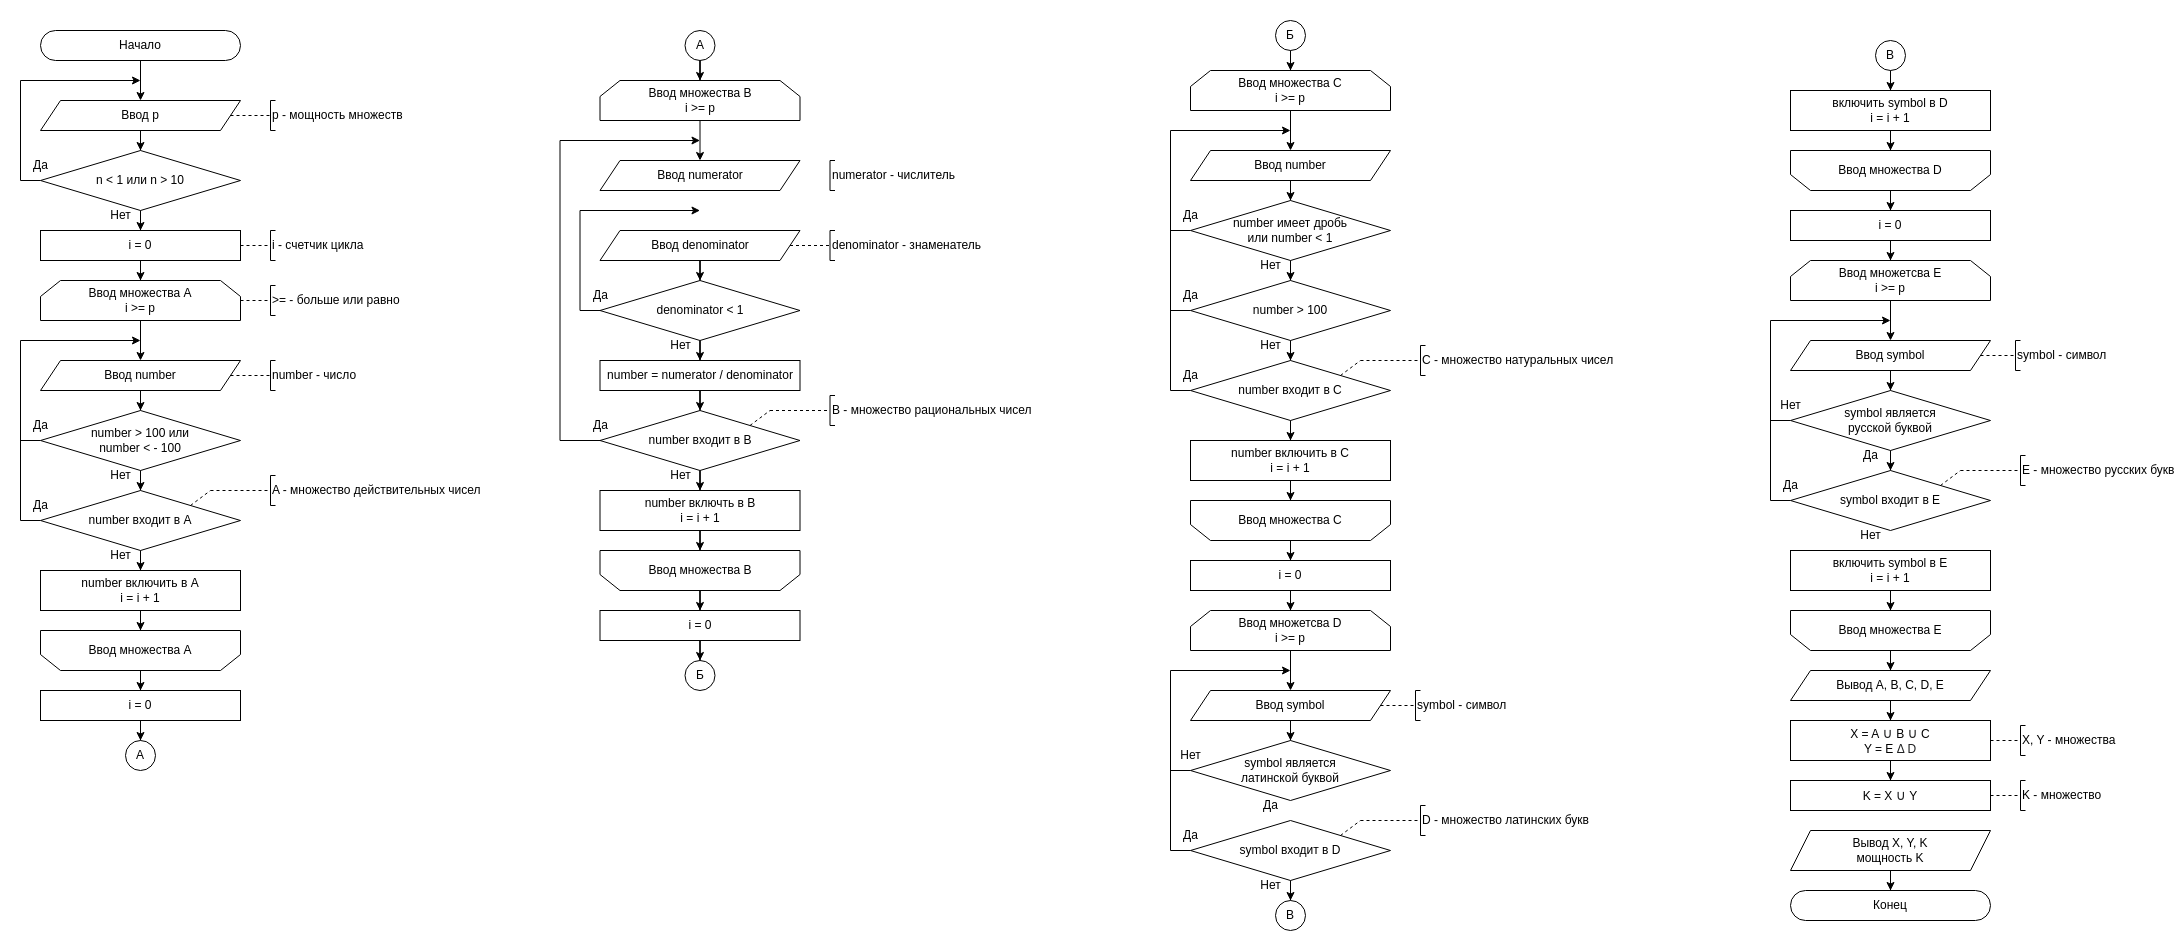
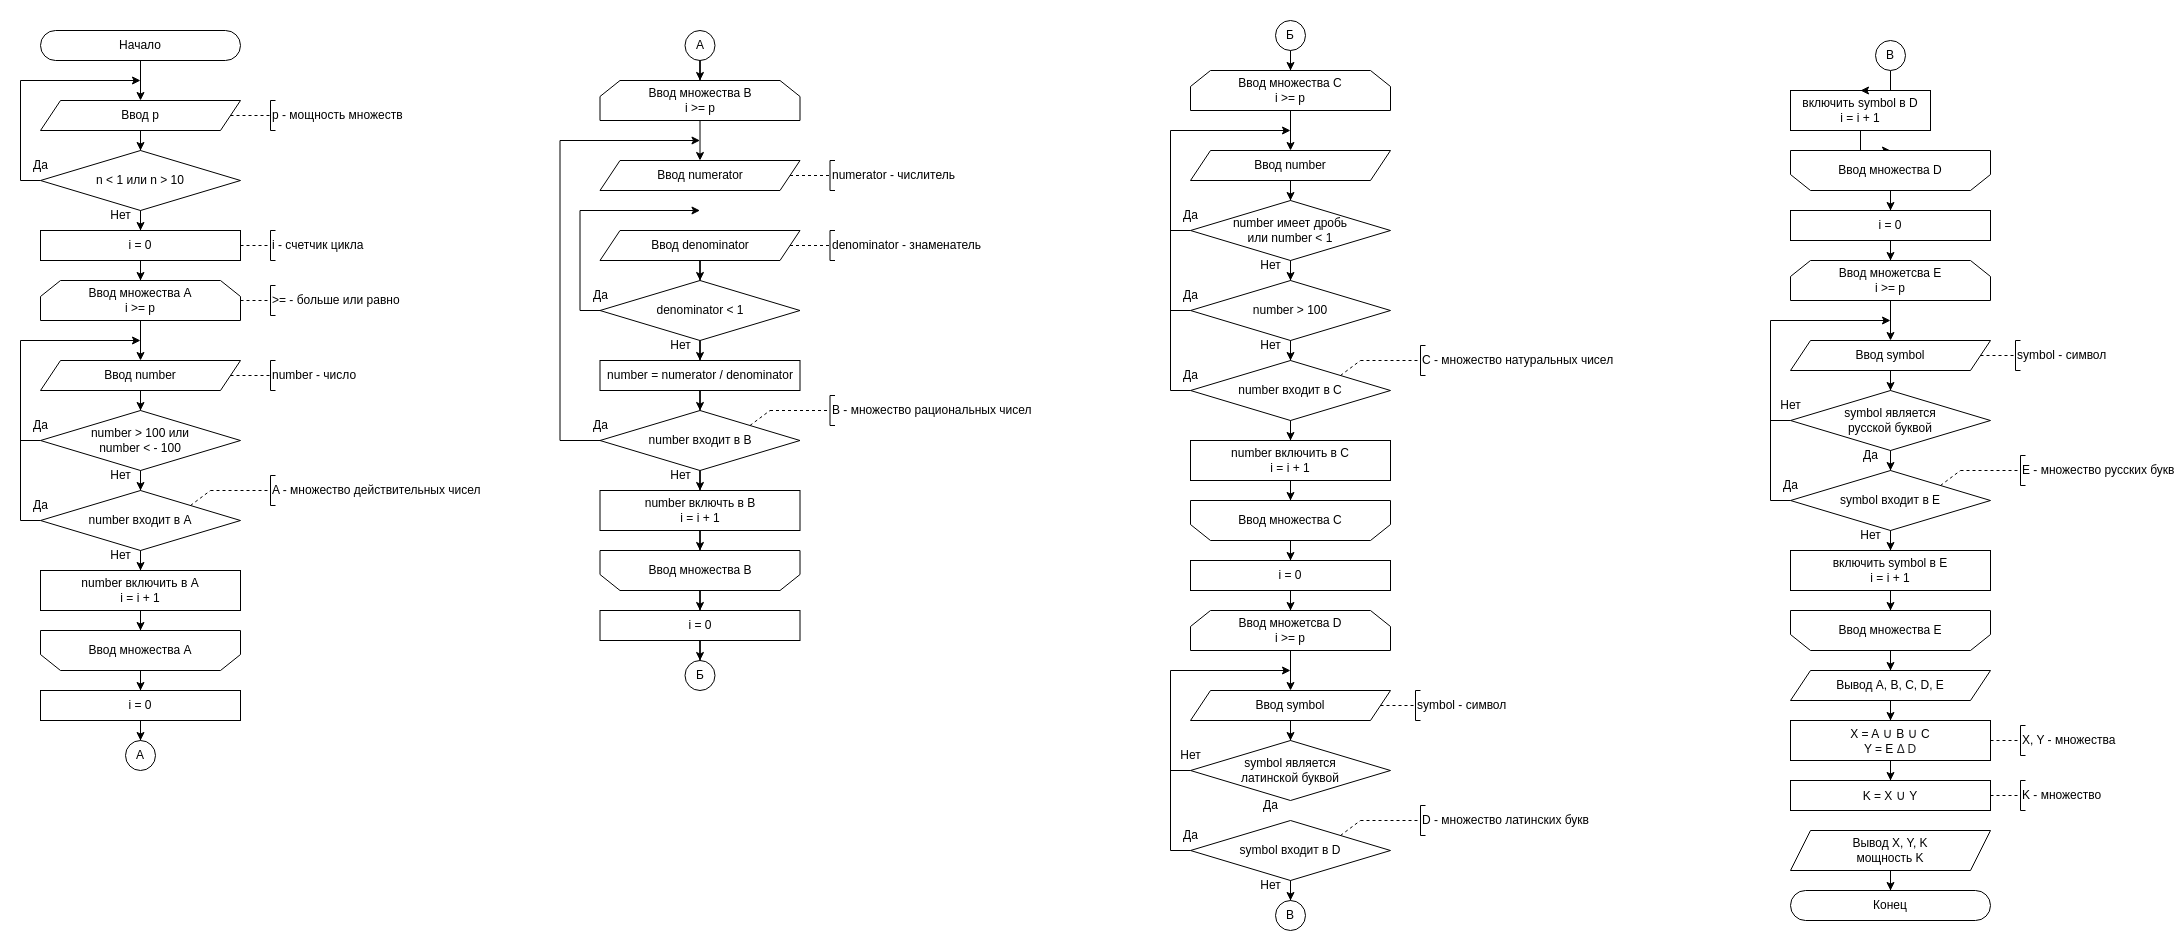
node "включить symbol в D i = i + 1": size 200x40 -> 140x40
edge "Ввод numerator" -- "numerator - числитель": added
edge "symbol входит в E" -> "включить symbol в E i = i + 1": added
